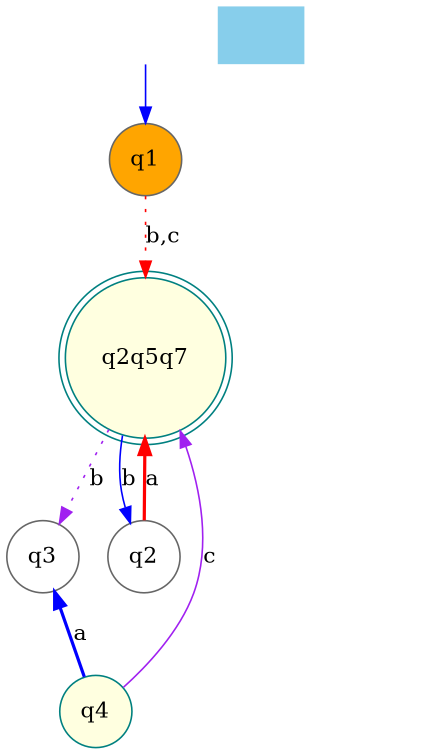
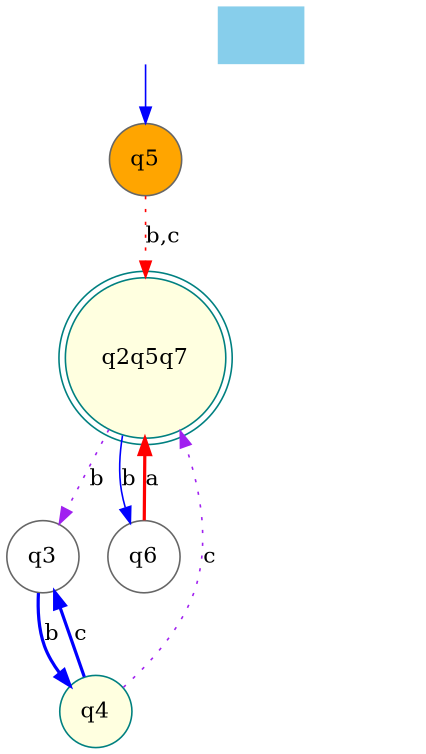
node "q1": label "q1" -> "q5"
node "q2": label "q2" -> "q6"
edge "q4" -> "q2q5q7": style solid -> dotted
edge "q4" -> "q3": label "a" -> "c"
edge "q3" -> "q4": added, label "b"
